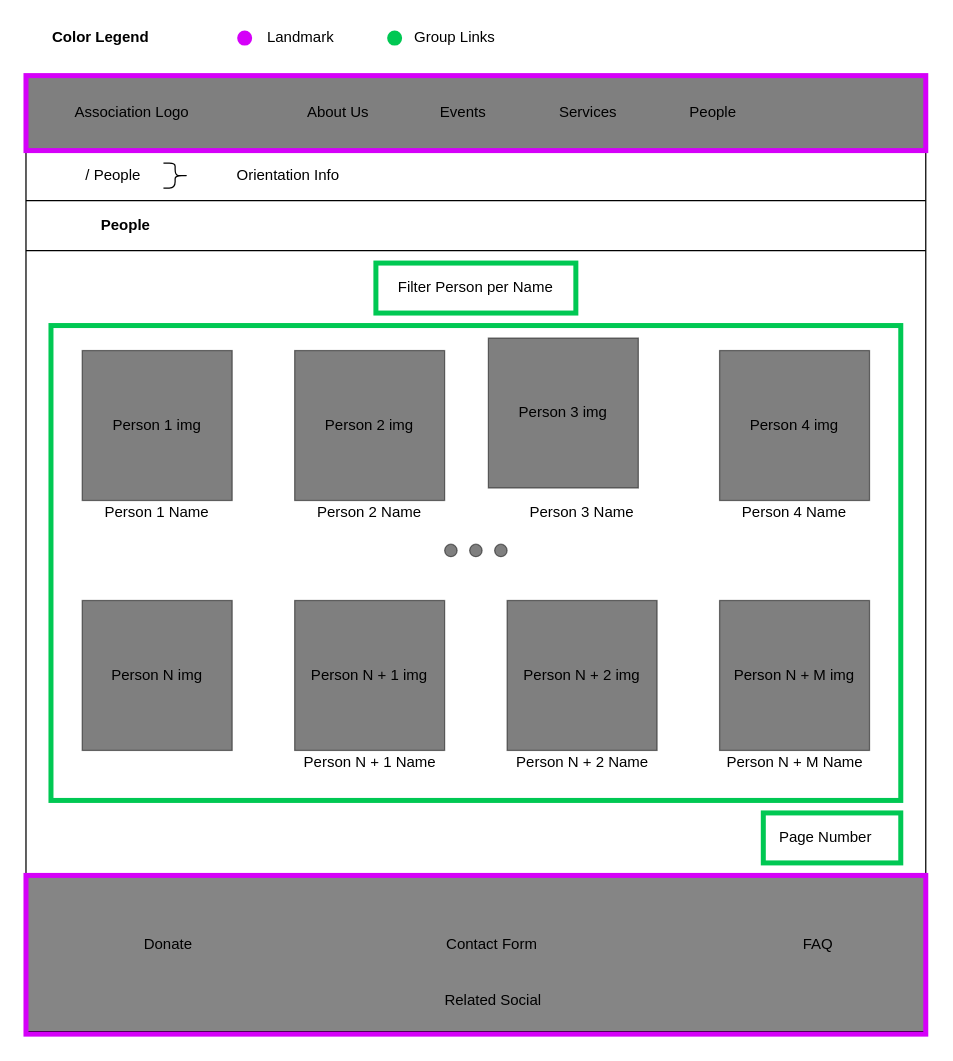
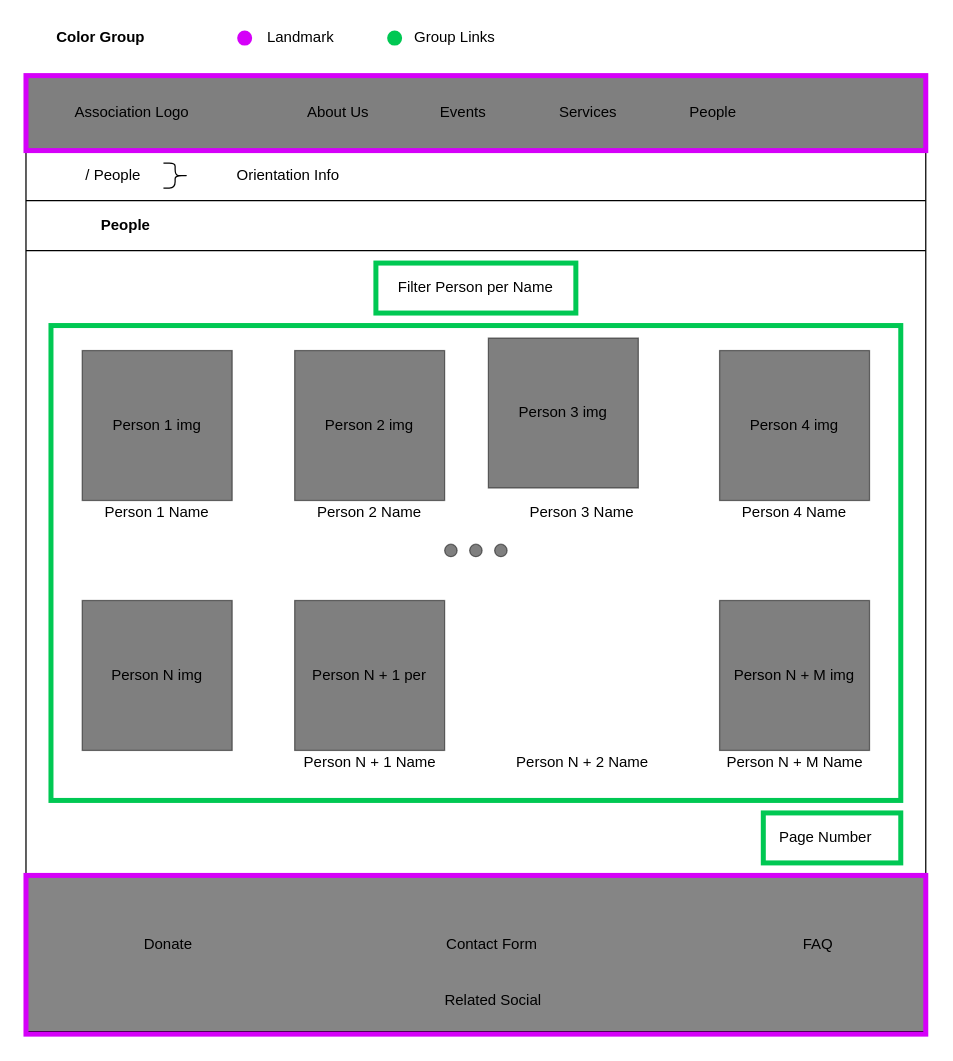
node "Color Legend": label "Color Legend" -> "Color Group"
node "Person N + 1 img": label "Person N + 1 img" -> "Person N + 1 per"
node "Person N + 2 img": removed
